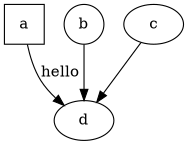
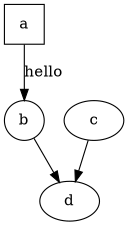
edge "a" -> "d": now "a" -> "b"
